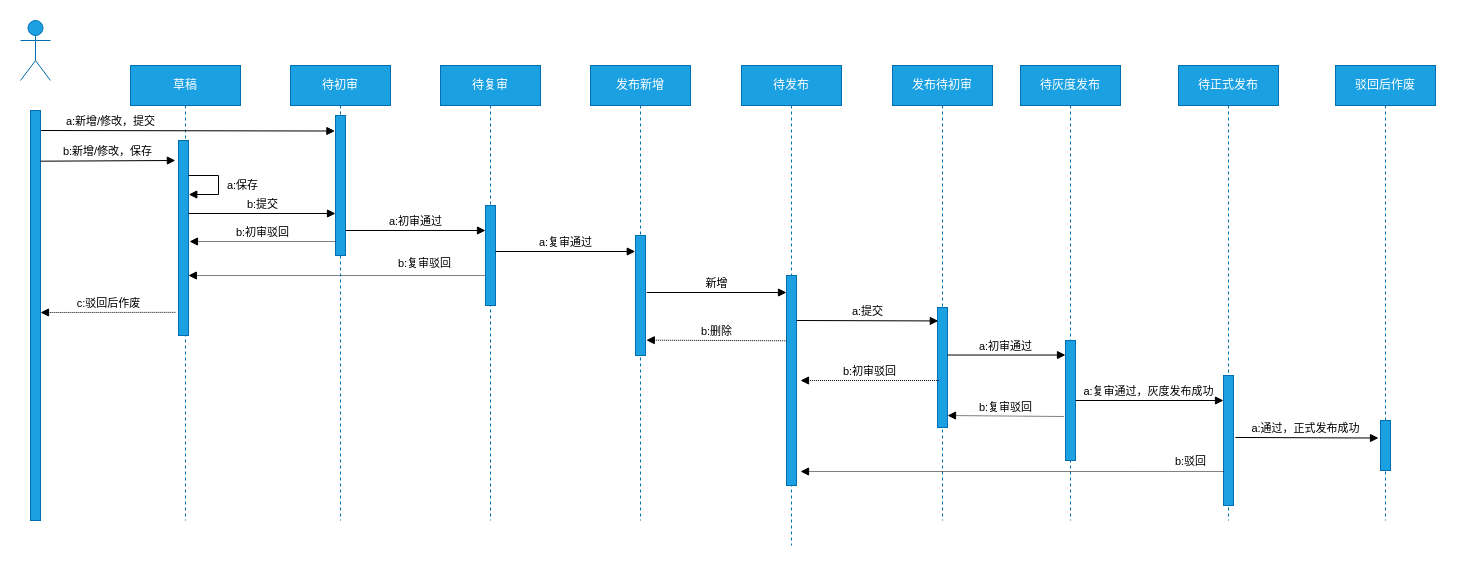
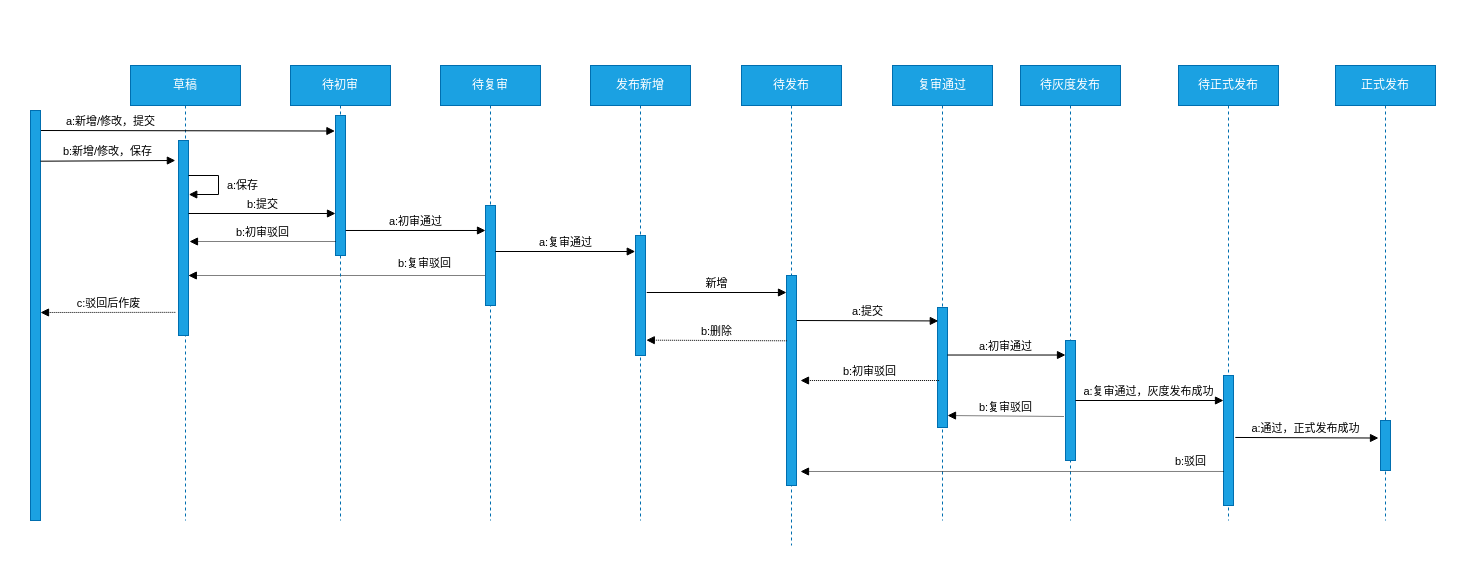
node "运营人员": removed
node "发布待初审": label "发布待初审" -> "复审通过"
node "驳回后作废": label "驳回后作废" -> "正式发布"
